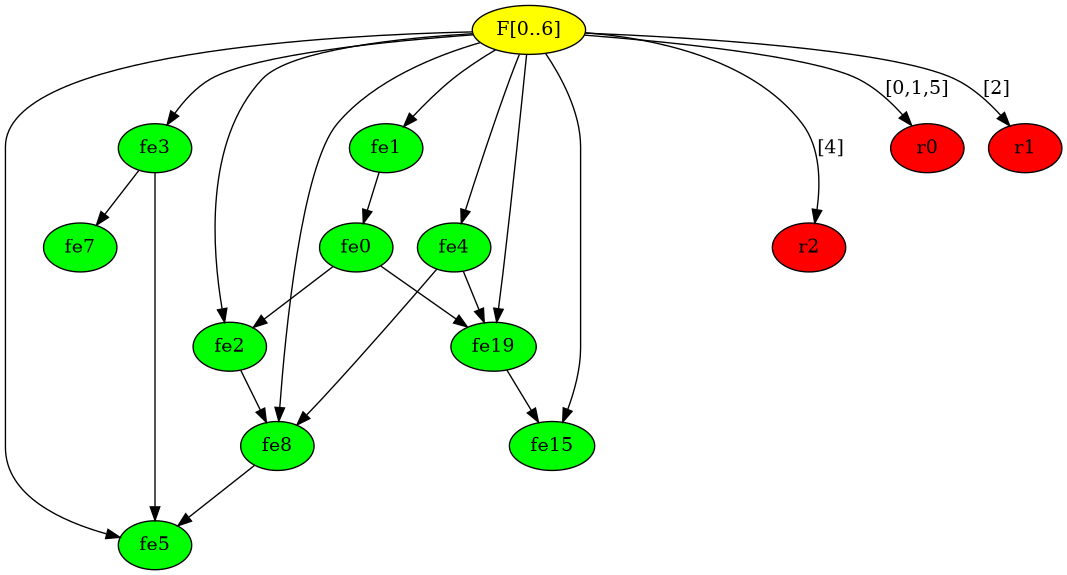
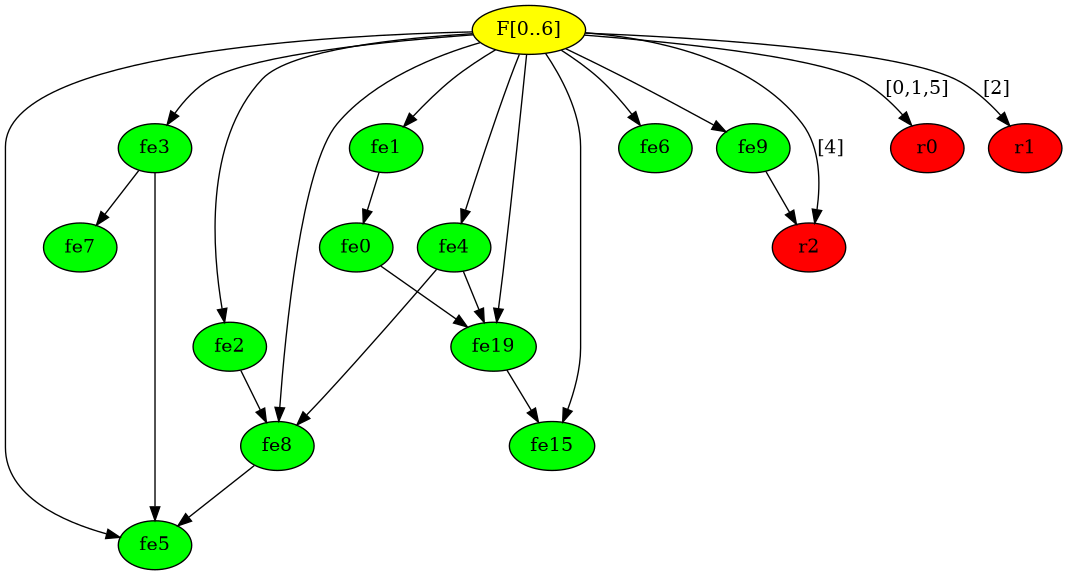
node "fe6": added
node "fe9": added
edge "fe0" -> "fe2": removed
